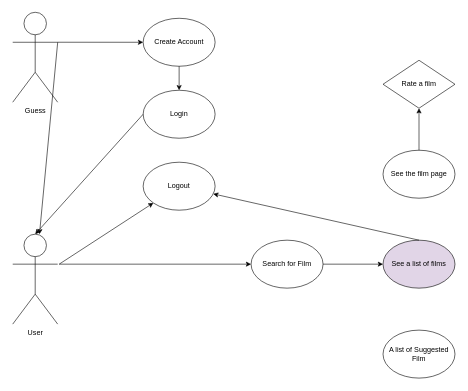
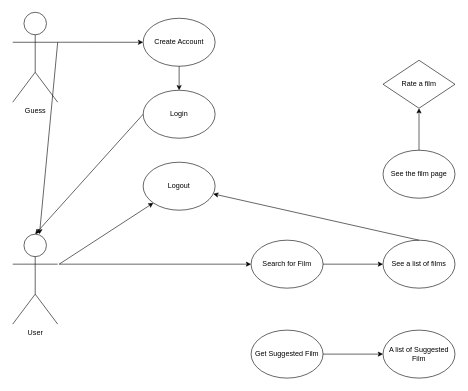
node "See a list of films": fillcolor #e1d5e7 -> #ffffff
node "Get Suggested Film": added
edge "Get Suggested Film" -> "A list of Suggested Film": added
